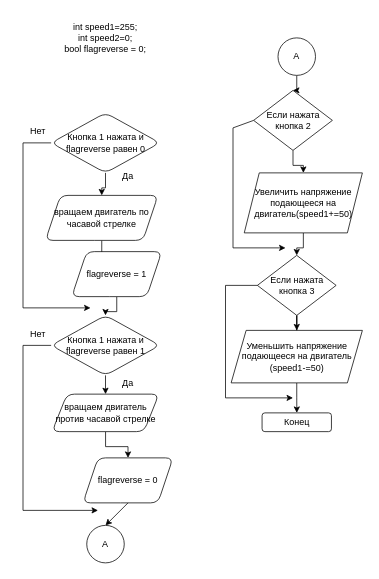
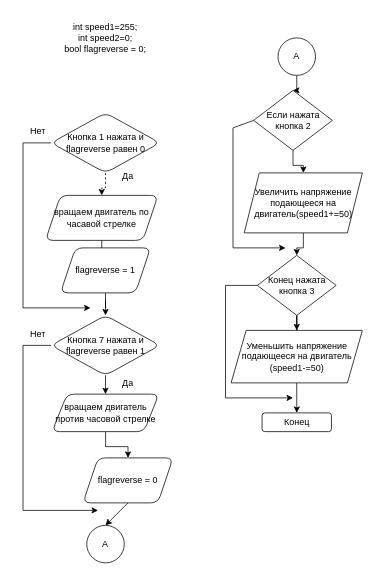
edge "Кнопка 1 нажата и flagreverse равен 0" -> "вращаем двигатель по часавой стрелке": style solid -> dashed
node "flagreverse = 1": moved (117, 274) -> (105, 270)
node "Если нажата кнопка 3": label "Если нажата кнопка 3" -> "Конец нажата кнопка 3"
node "Кнопка 1 нажата и flagreverse равен 1": label "Кнопка 1 нажата и flagreverse равен 1" -> "Кнопка 7 нажата и flagreverse равен 1"
node "вращаем двигатель против часавой стрелке": label "вращаем двигатель против часавой стрелке" -> "вращаем двигатель против часовой стрелке"
